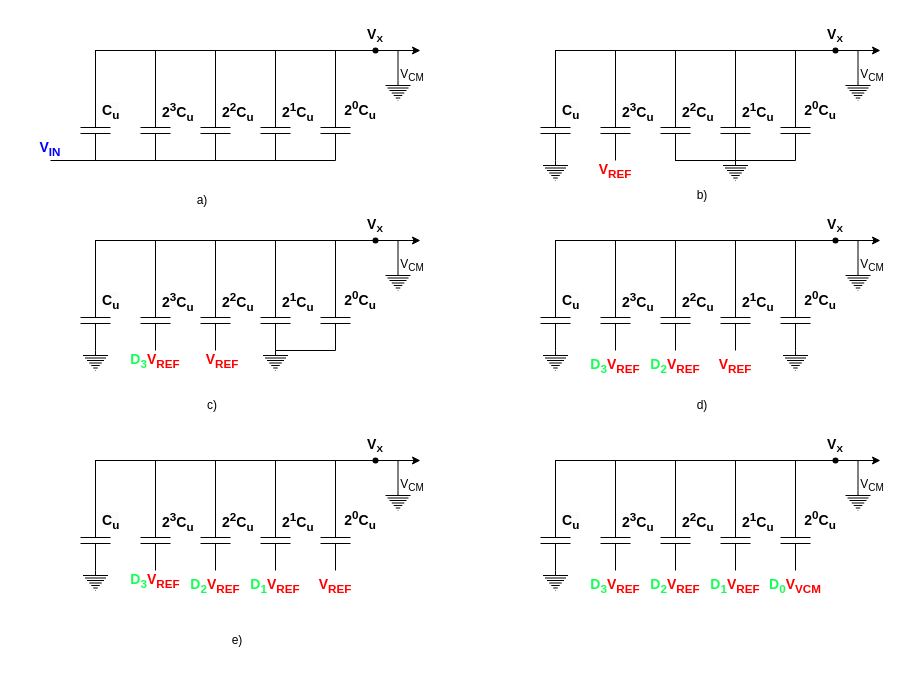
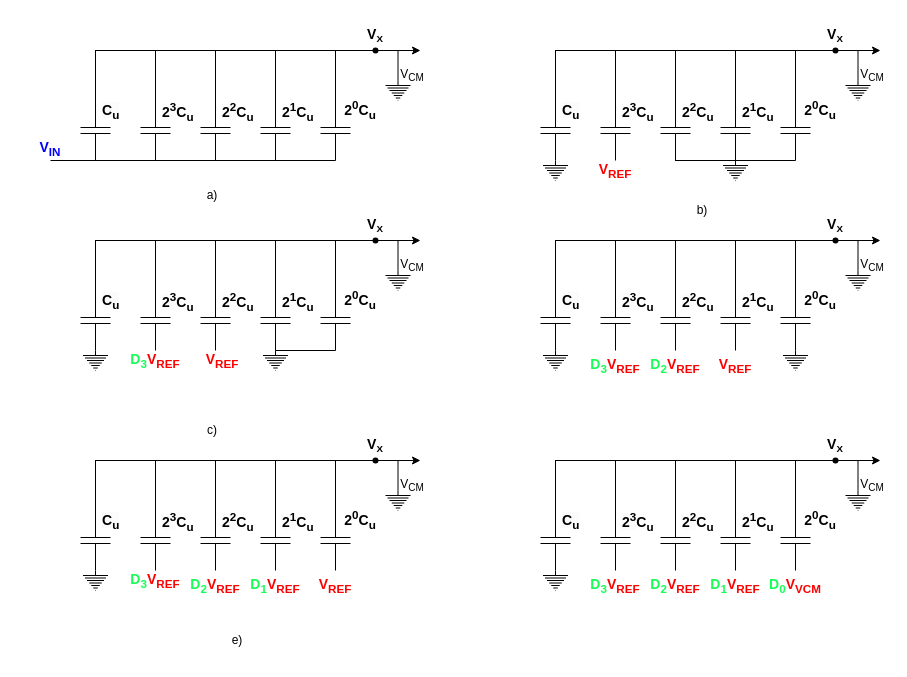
node "b)": moved (703, 196) -> (703, 211)
node "a)": moved (203, 201) -> (213, 196)
node "c)": moved (213, 406) -> (213, 431)
node "d)": removed
